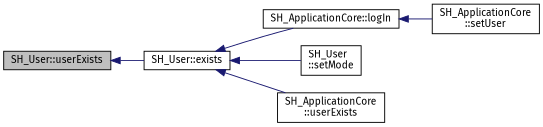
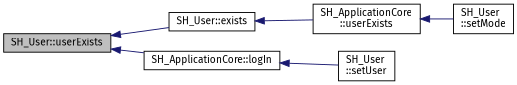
node "SH_ApplicationCore ::setUser": label "SH_ApplicationCore ::setUser" -> "SH_User ::setUser"
edge "SH_ApplicationCore::logIn" -> "SH_User::exists": now "SH_ApplicationCore::logIn" -> "SH_User::userExists"
edge "SH_User ::setMode" -> "SH_User::exists": now "SH_User ::setMode" -> "SH_ApplicationCore ::userExists"
